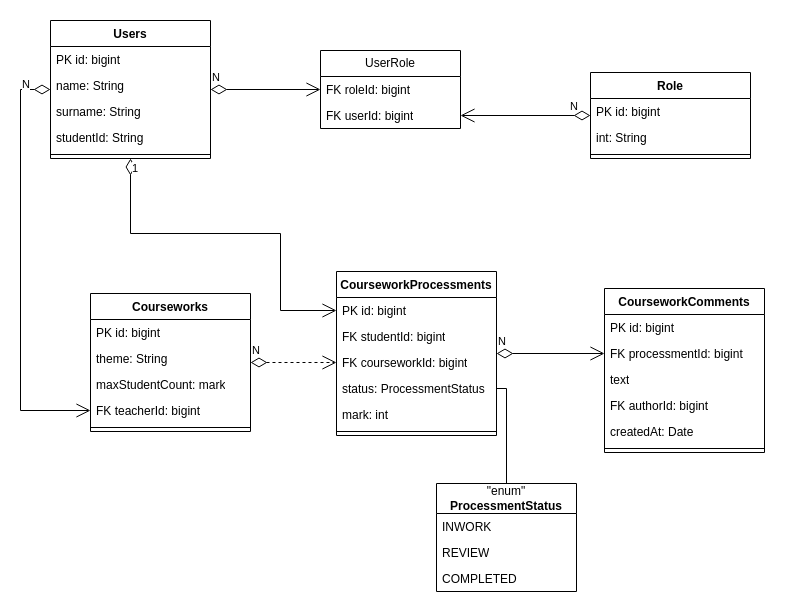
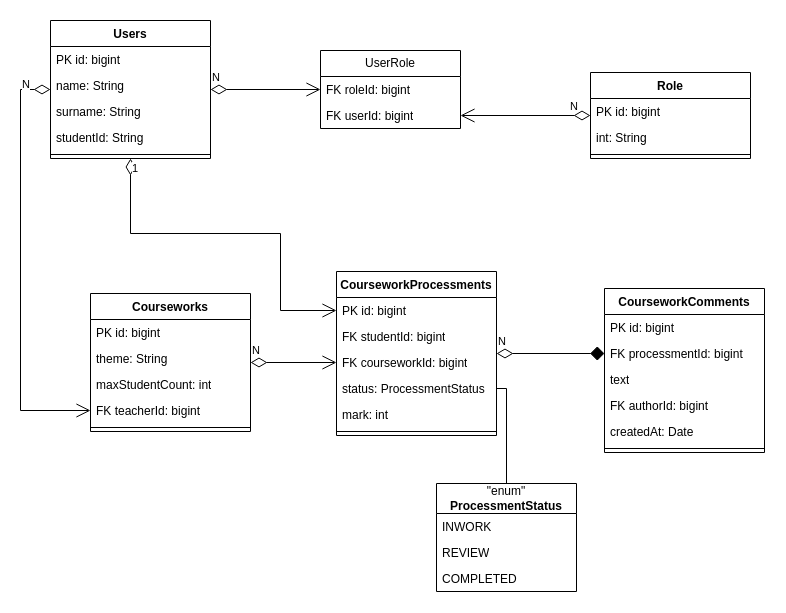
edge "CourseworkProcessments" -- "FK processmentId: bigint": arrowhead open -> diamond
edge "Courseworks" -- "FK courseworkId: bigint": style dashed -> solid
node "maxStudentCount: mark": label "maxStudentCount: mark" -> "maxStudentCount: int"
